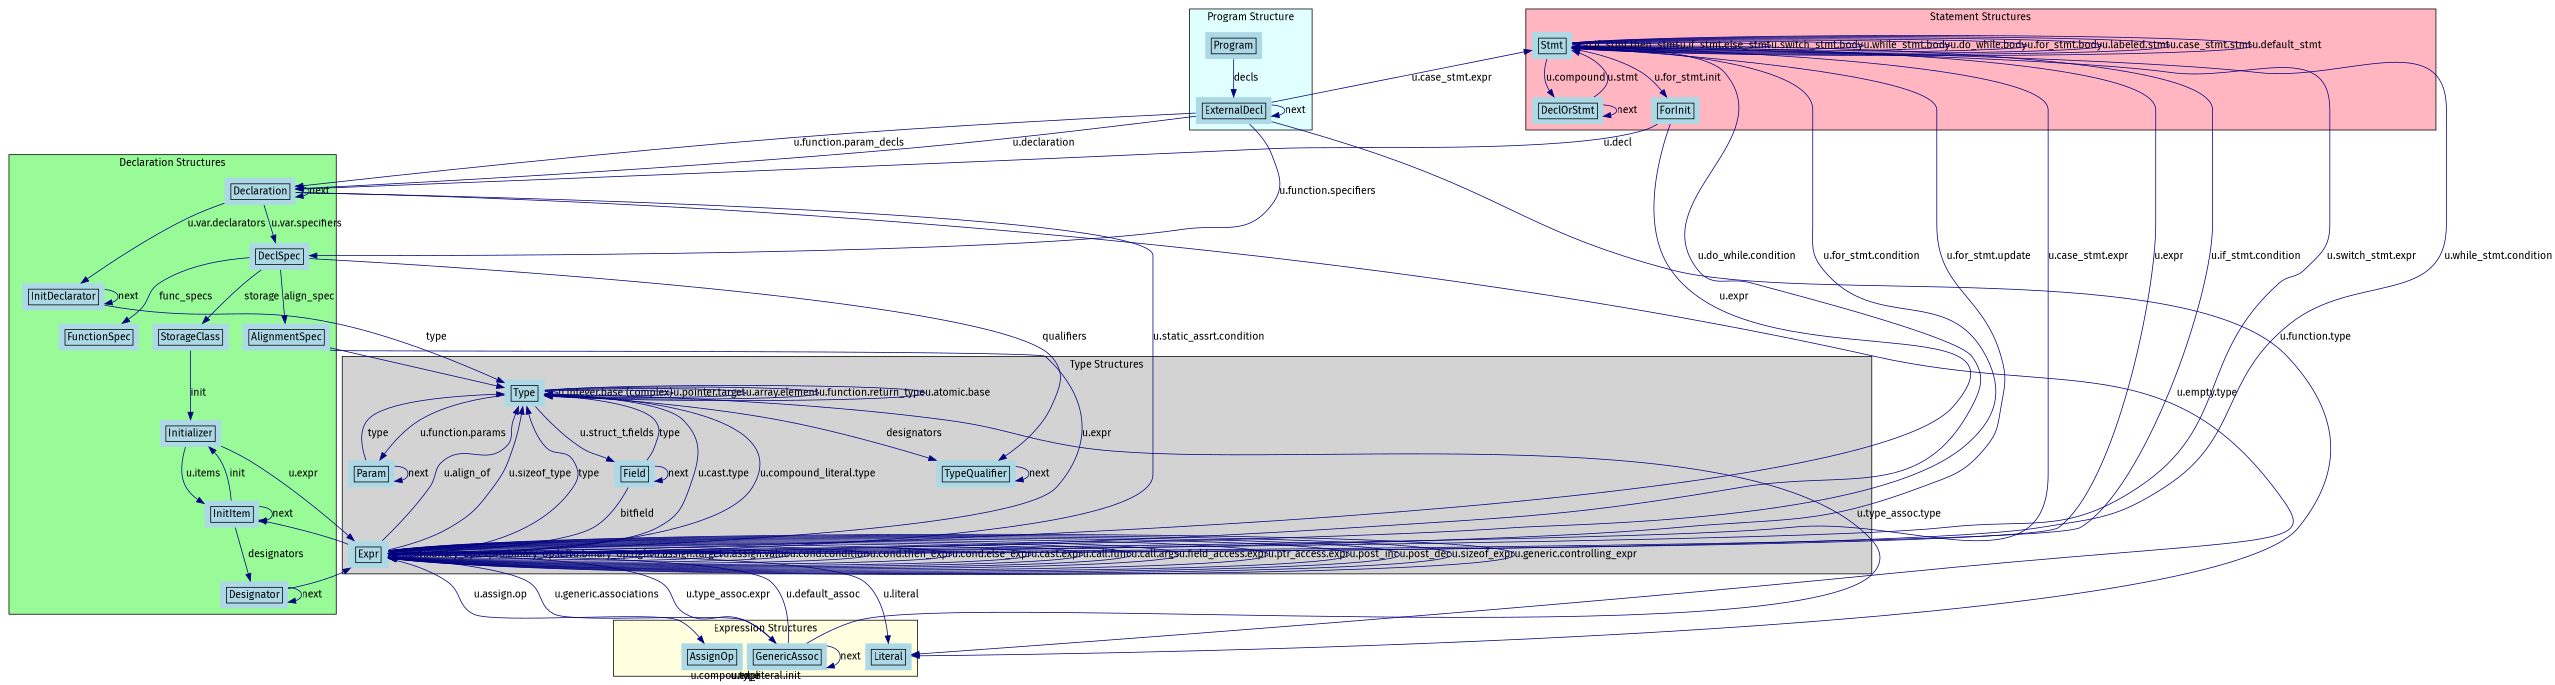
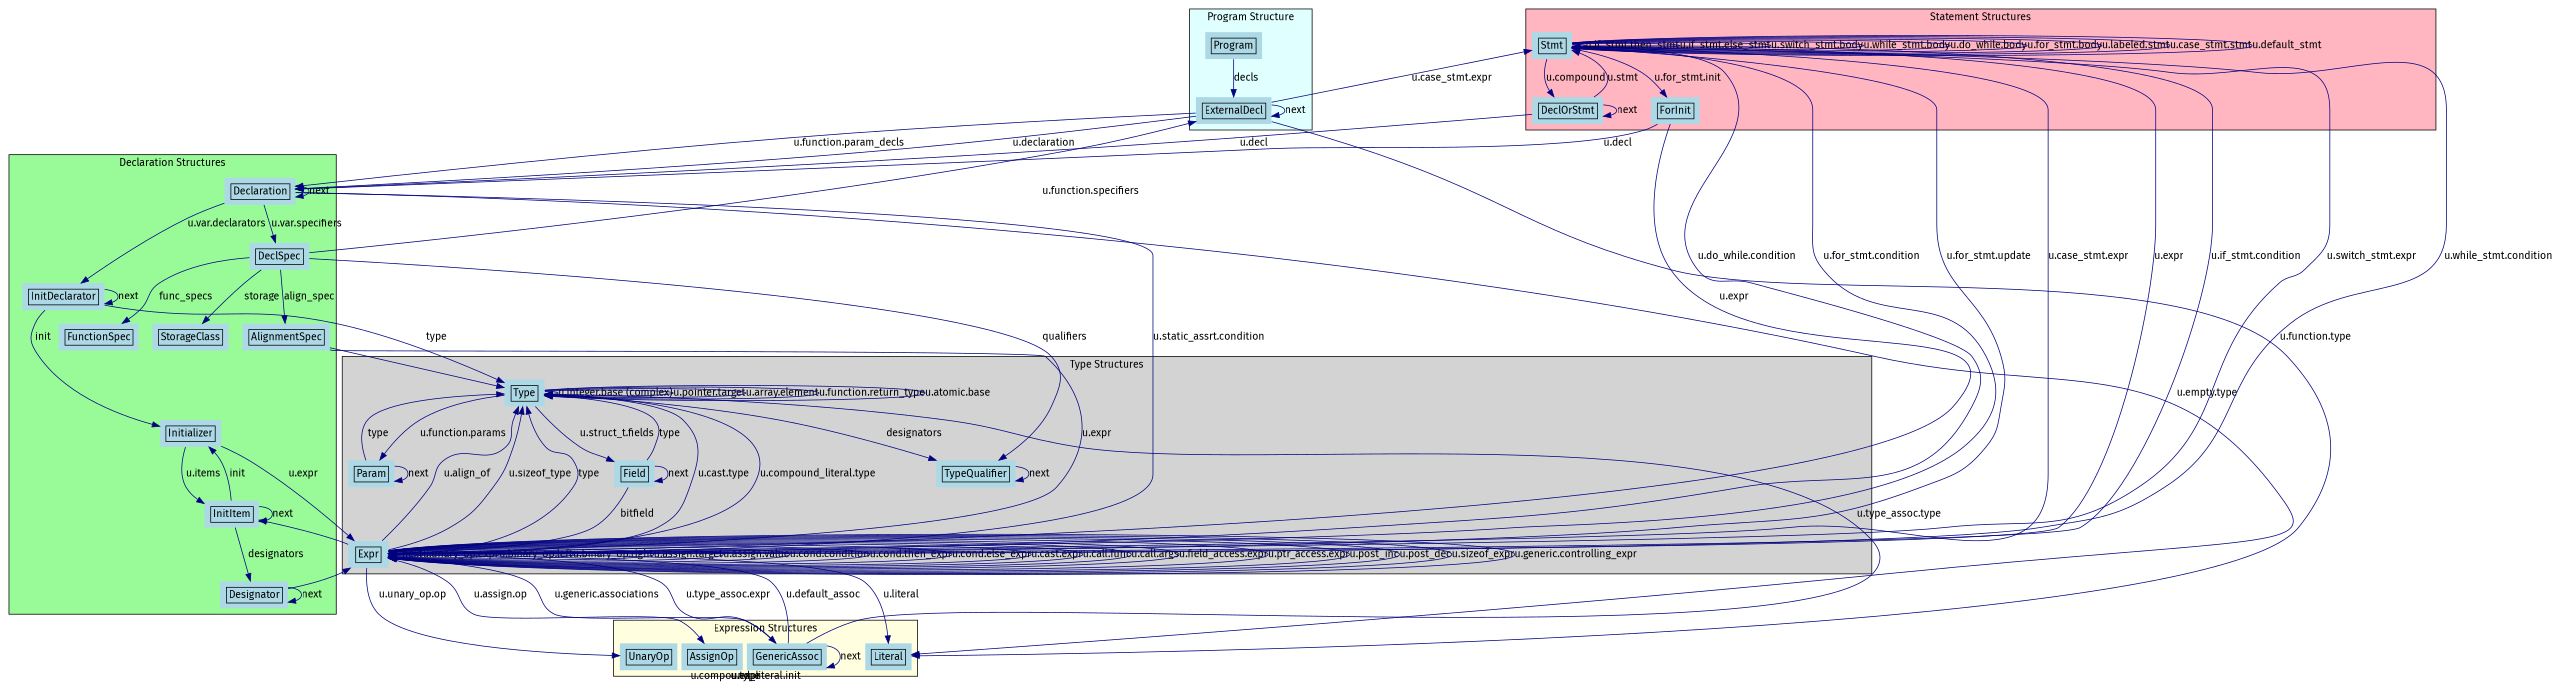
edge "DeclOrStmt" -> "Declaration": added, label "u.decl"
edge "ExternalDecl" -> "DeclSpec": reversed
edge "StorageClass" -> "Initializer": now "InitDeclarator" -> "Initializer"
node "UnaryOp": added
